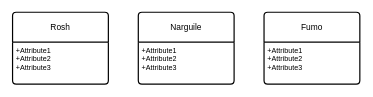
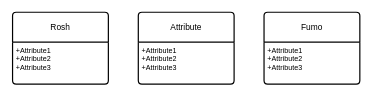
node "Narguile": label "Narguile" -> "Attribute"
